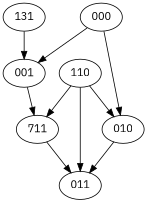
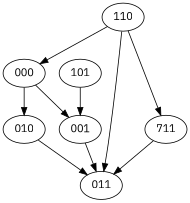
node "131": label "131" -> "101"
edge "001" -> "711": now "001" -> "011"
edge "110" -> "010": now "110" -> "000"
